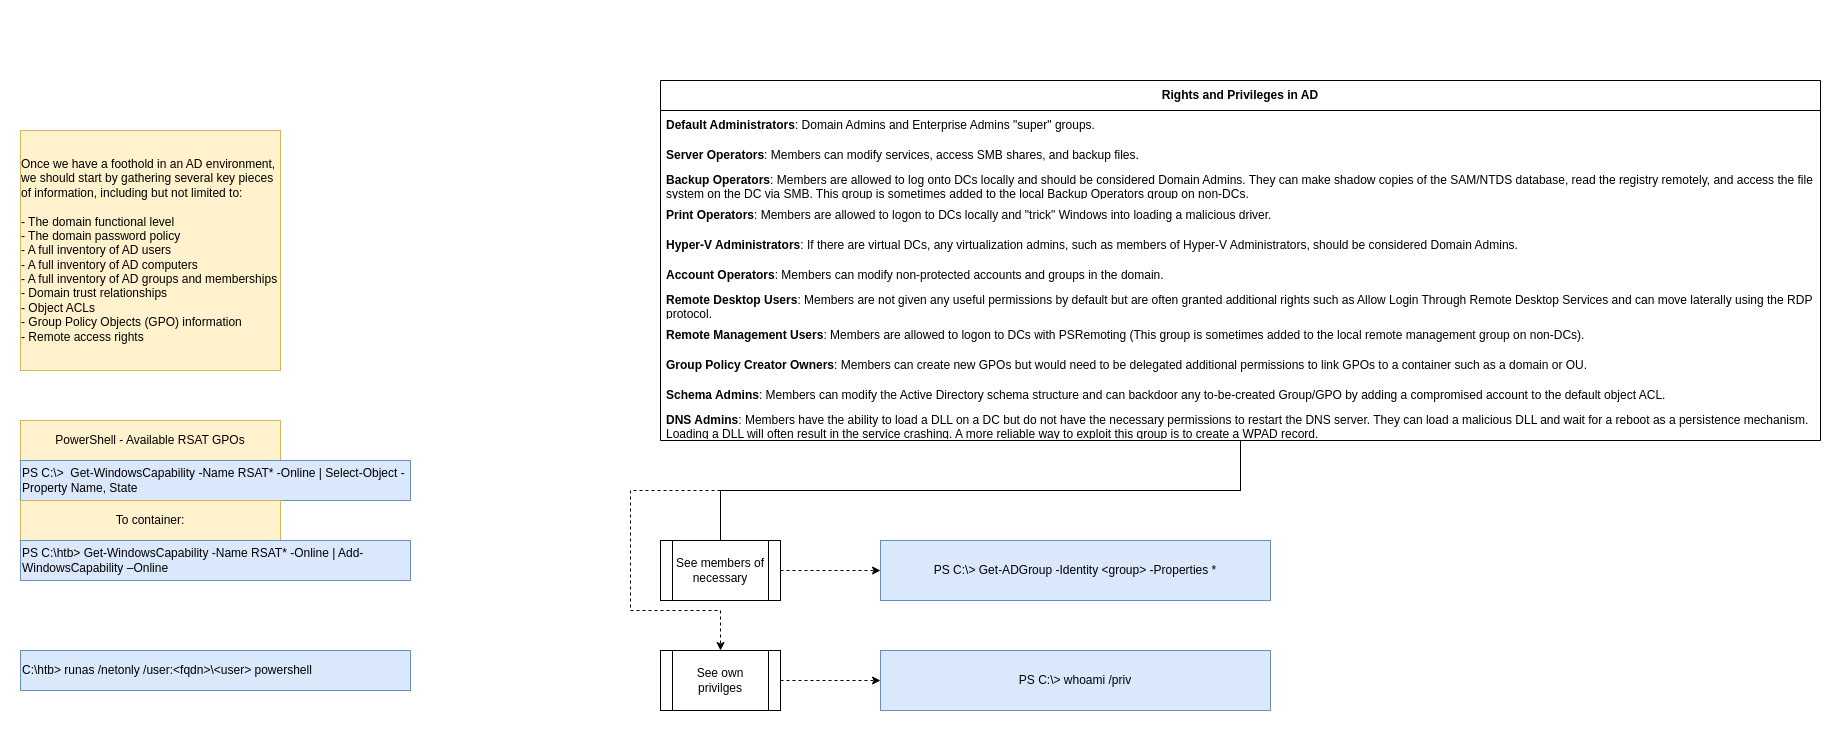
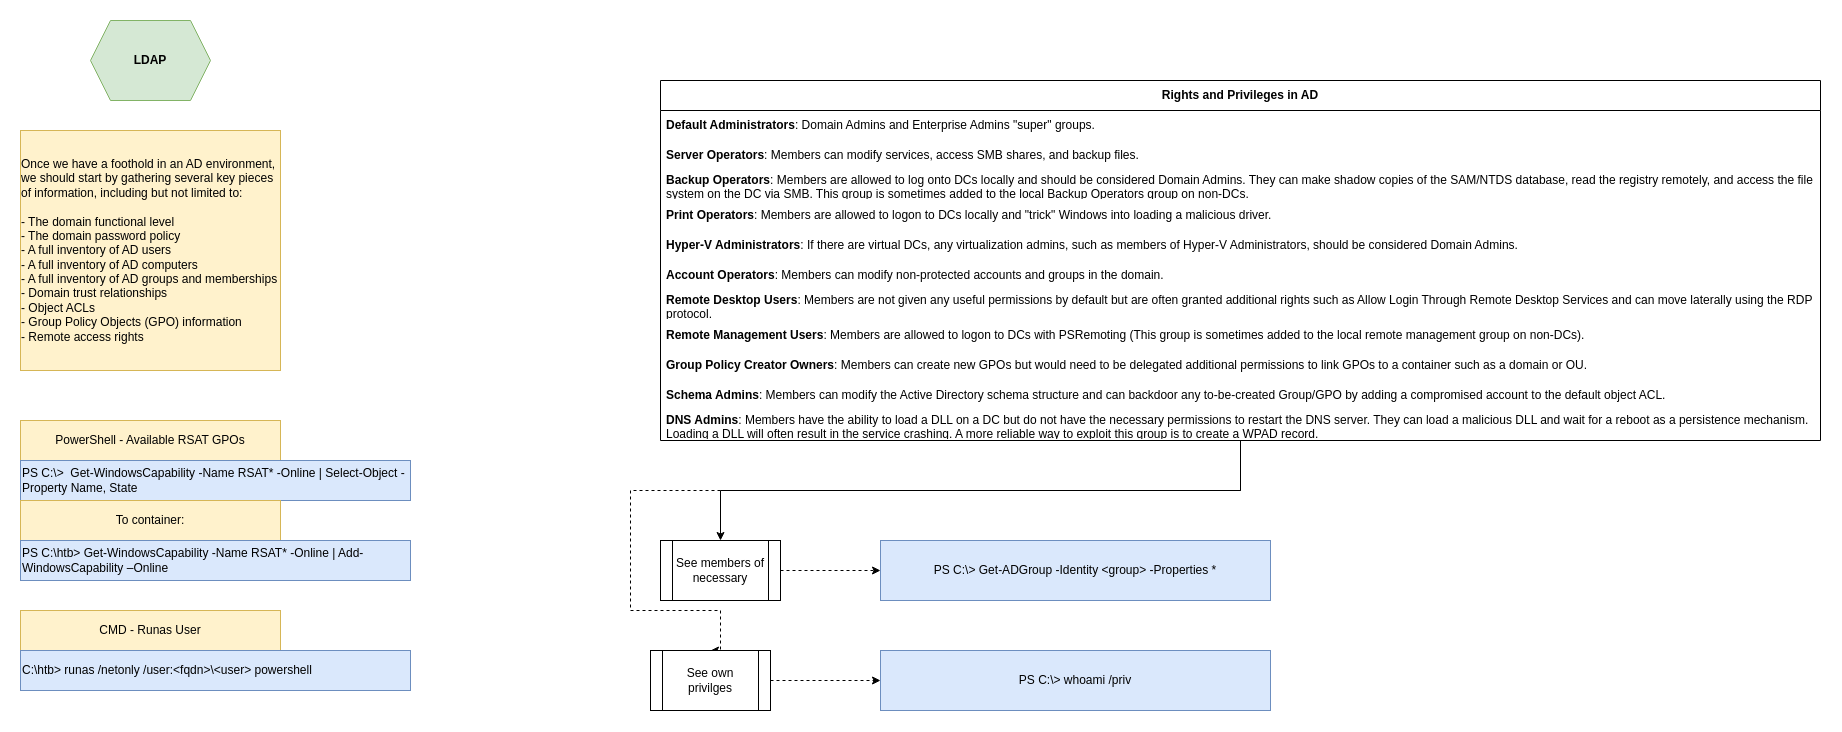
node "LDAP": added
edge "Rights and Privileges in AD" -- "See members of necessary": arrowhead none -> classic
node "CMD - Runas User": added
node "See own privilges": moved (721, 681) -> (711, 681)
